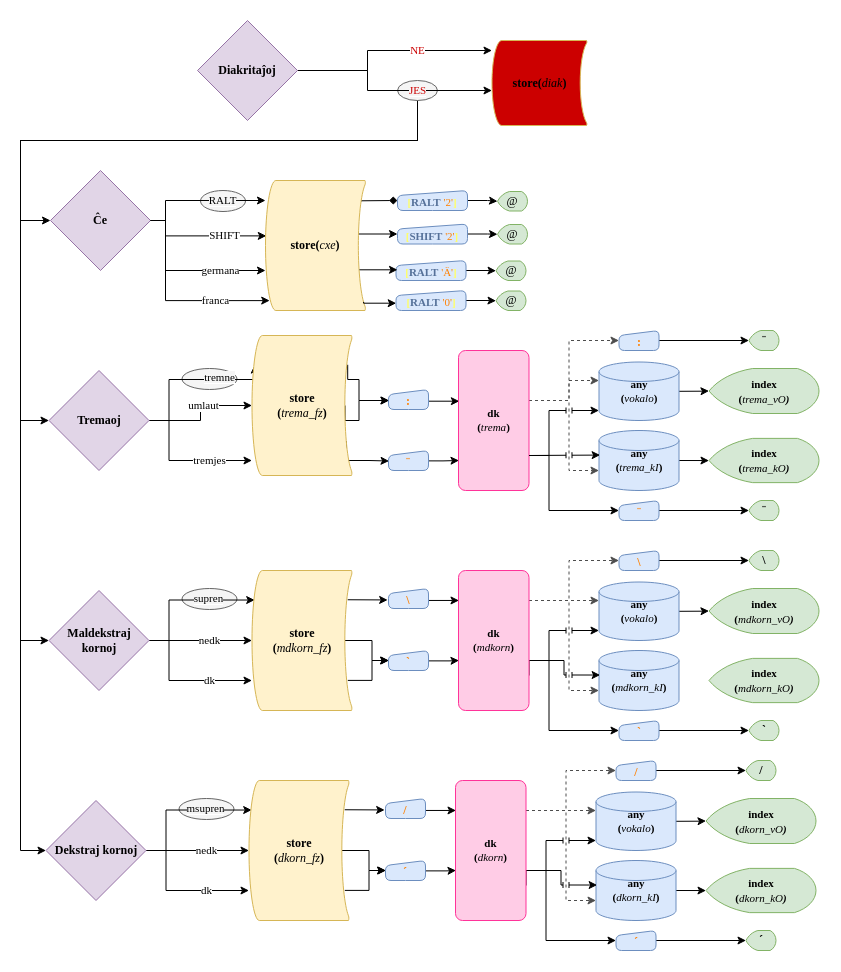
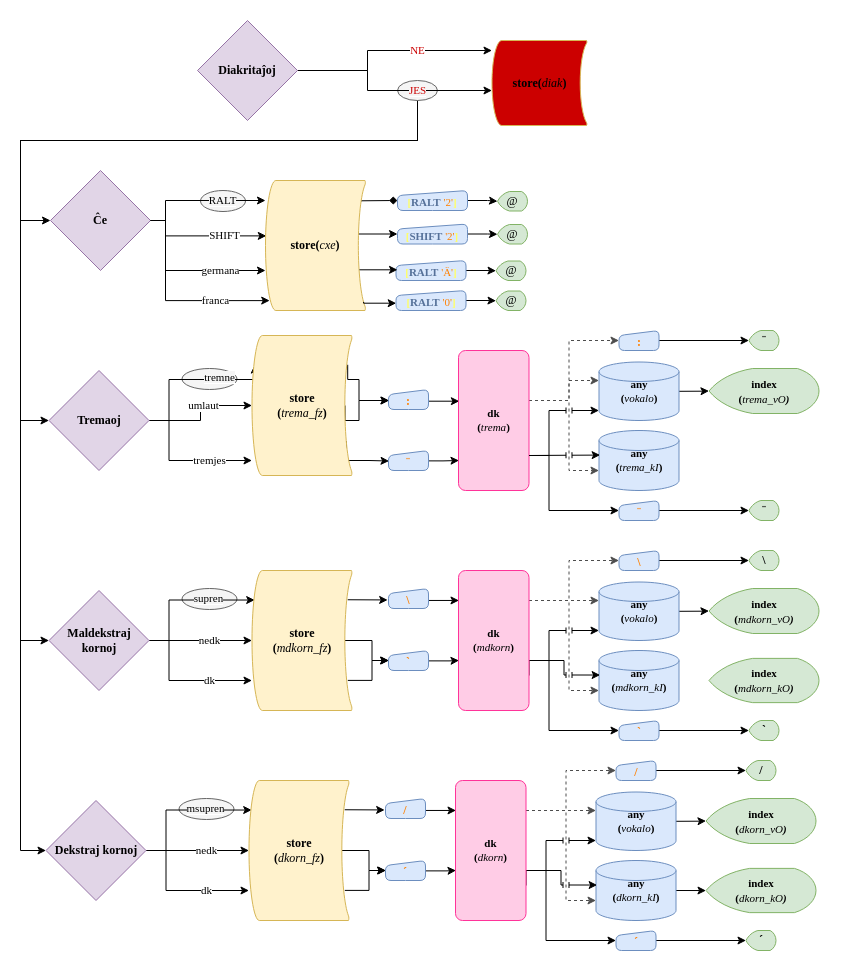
edge "any (trema_kI)" -> "index (trema_kO)": removed
node "index (trema_kO)": removed
